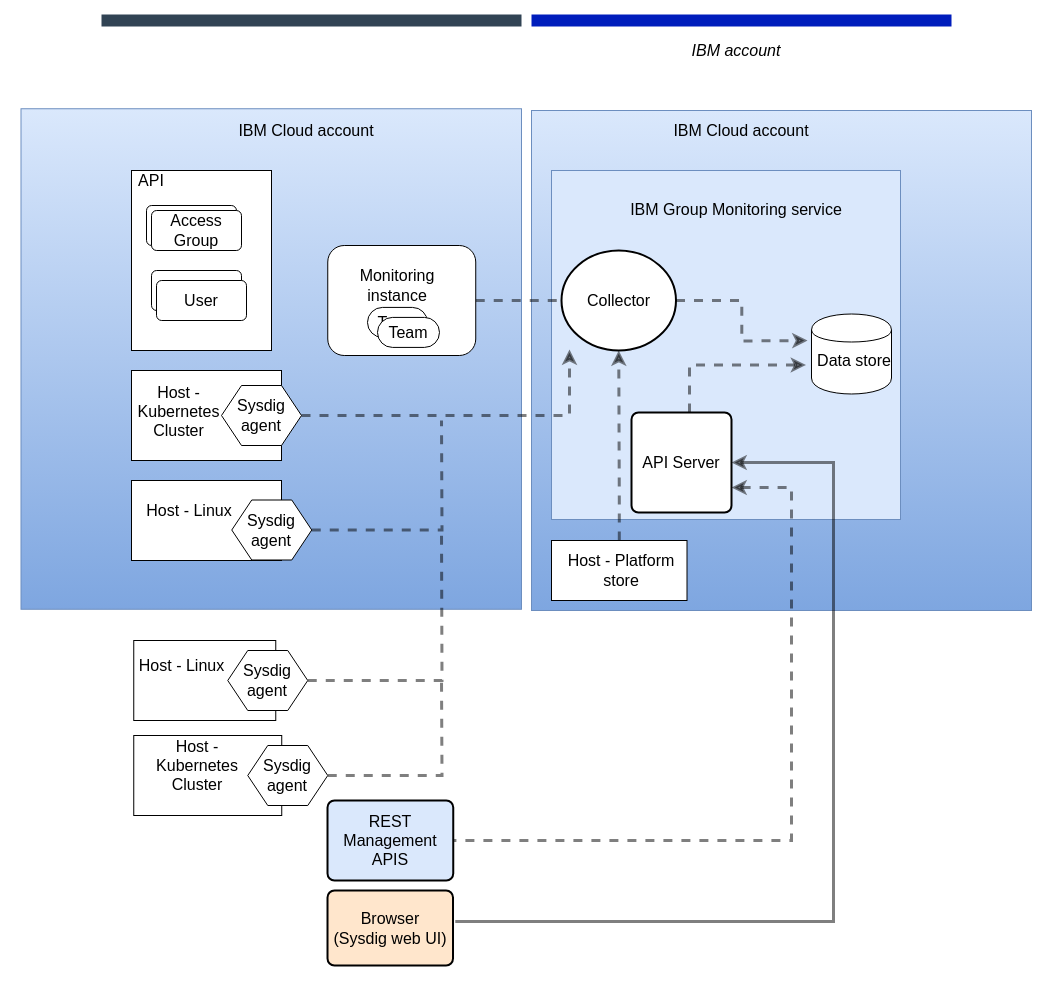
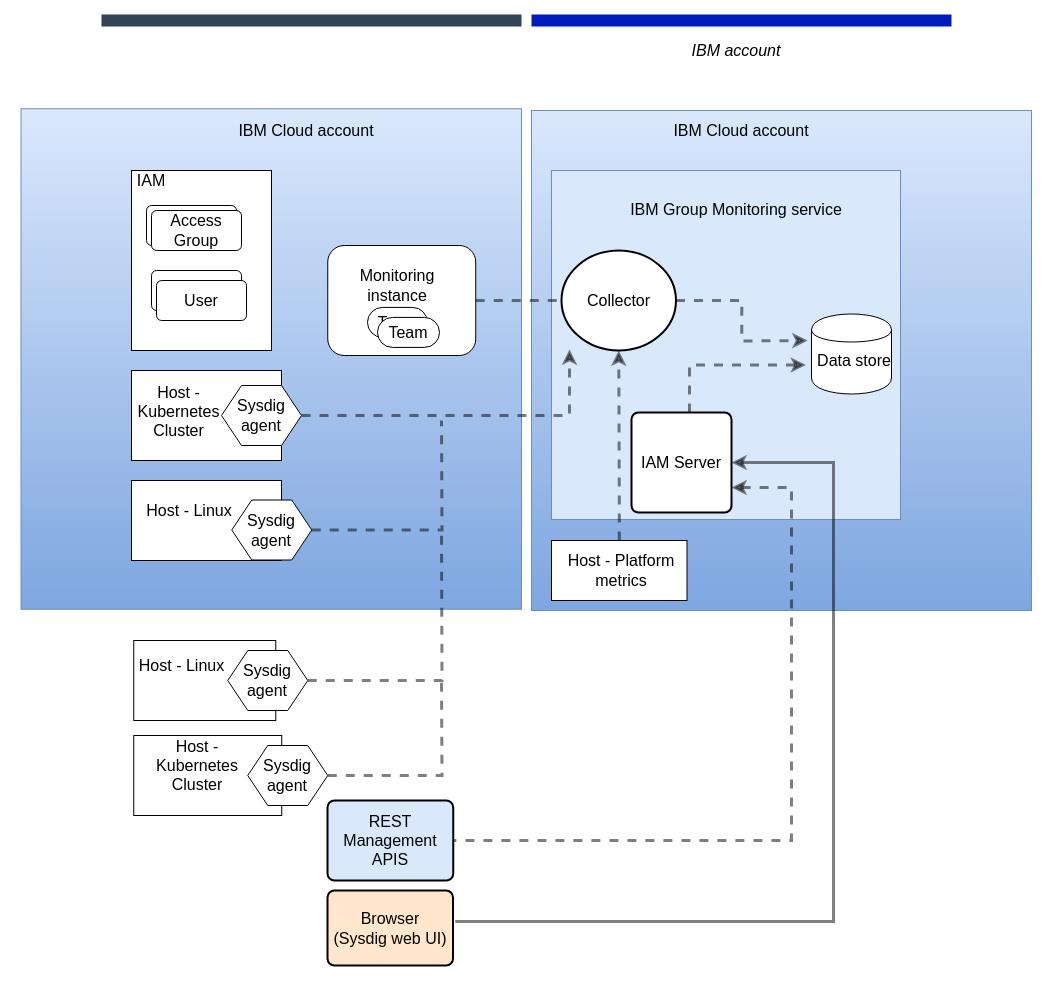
node "API": label "API" -> "IAM"
node "API Server": label "API Server" -> "IAM Server"
node "Host - Platform store": label "Host - Platform store" -> "Host - Platform metrics"
